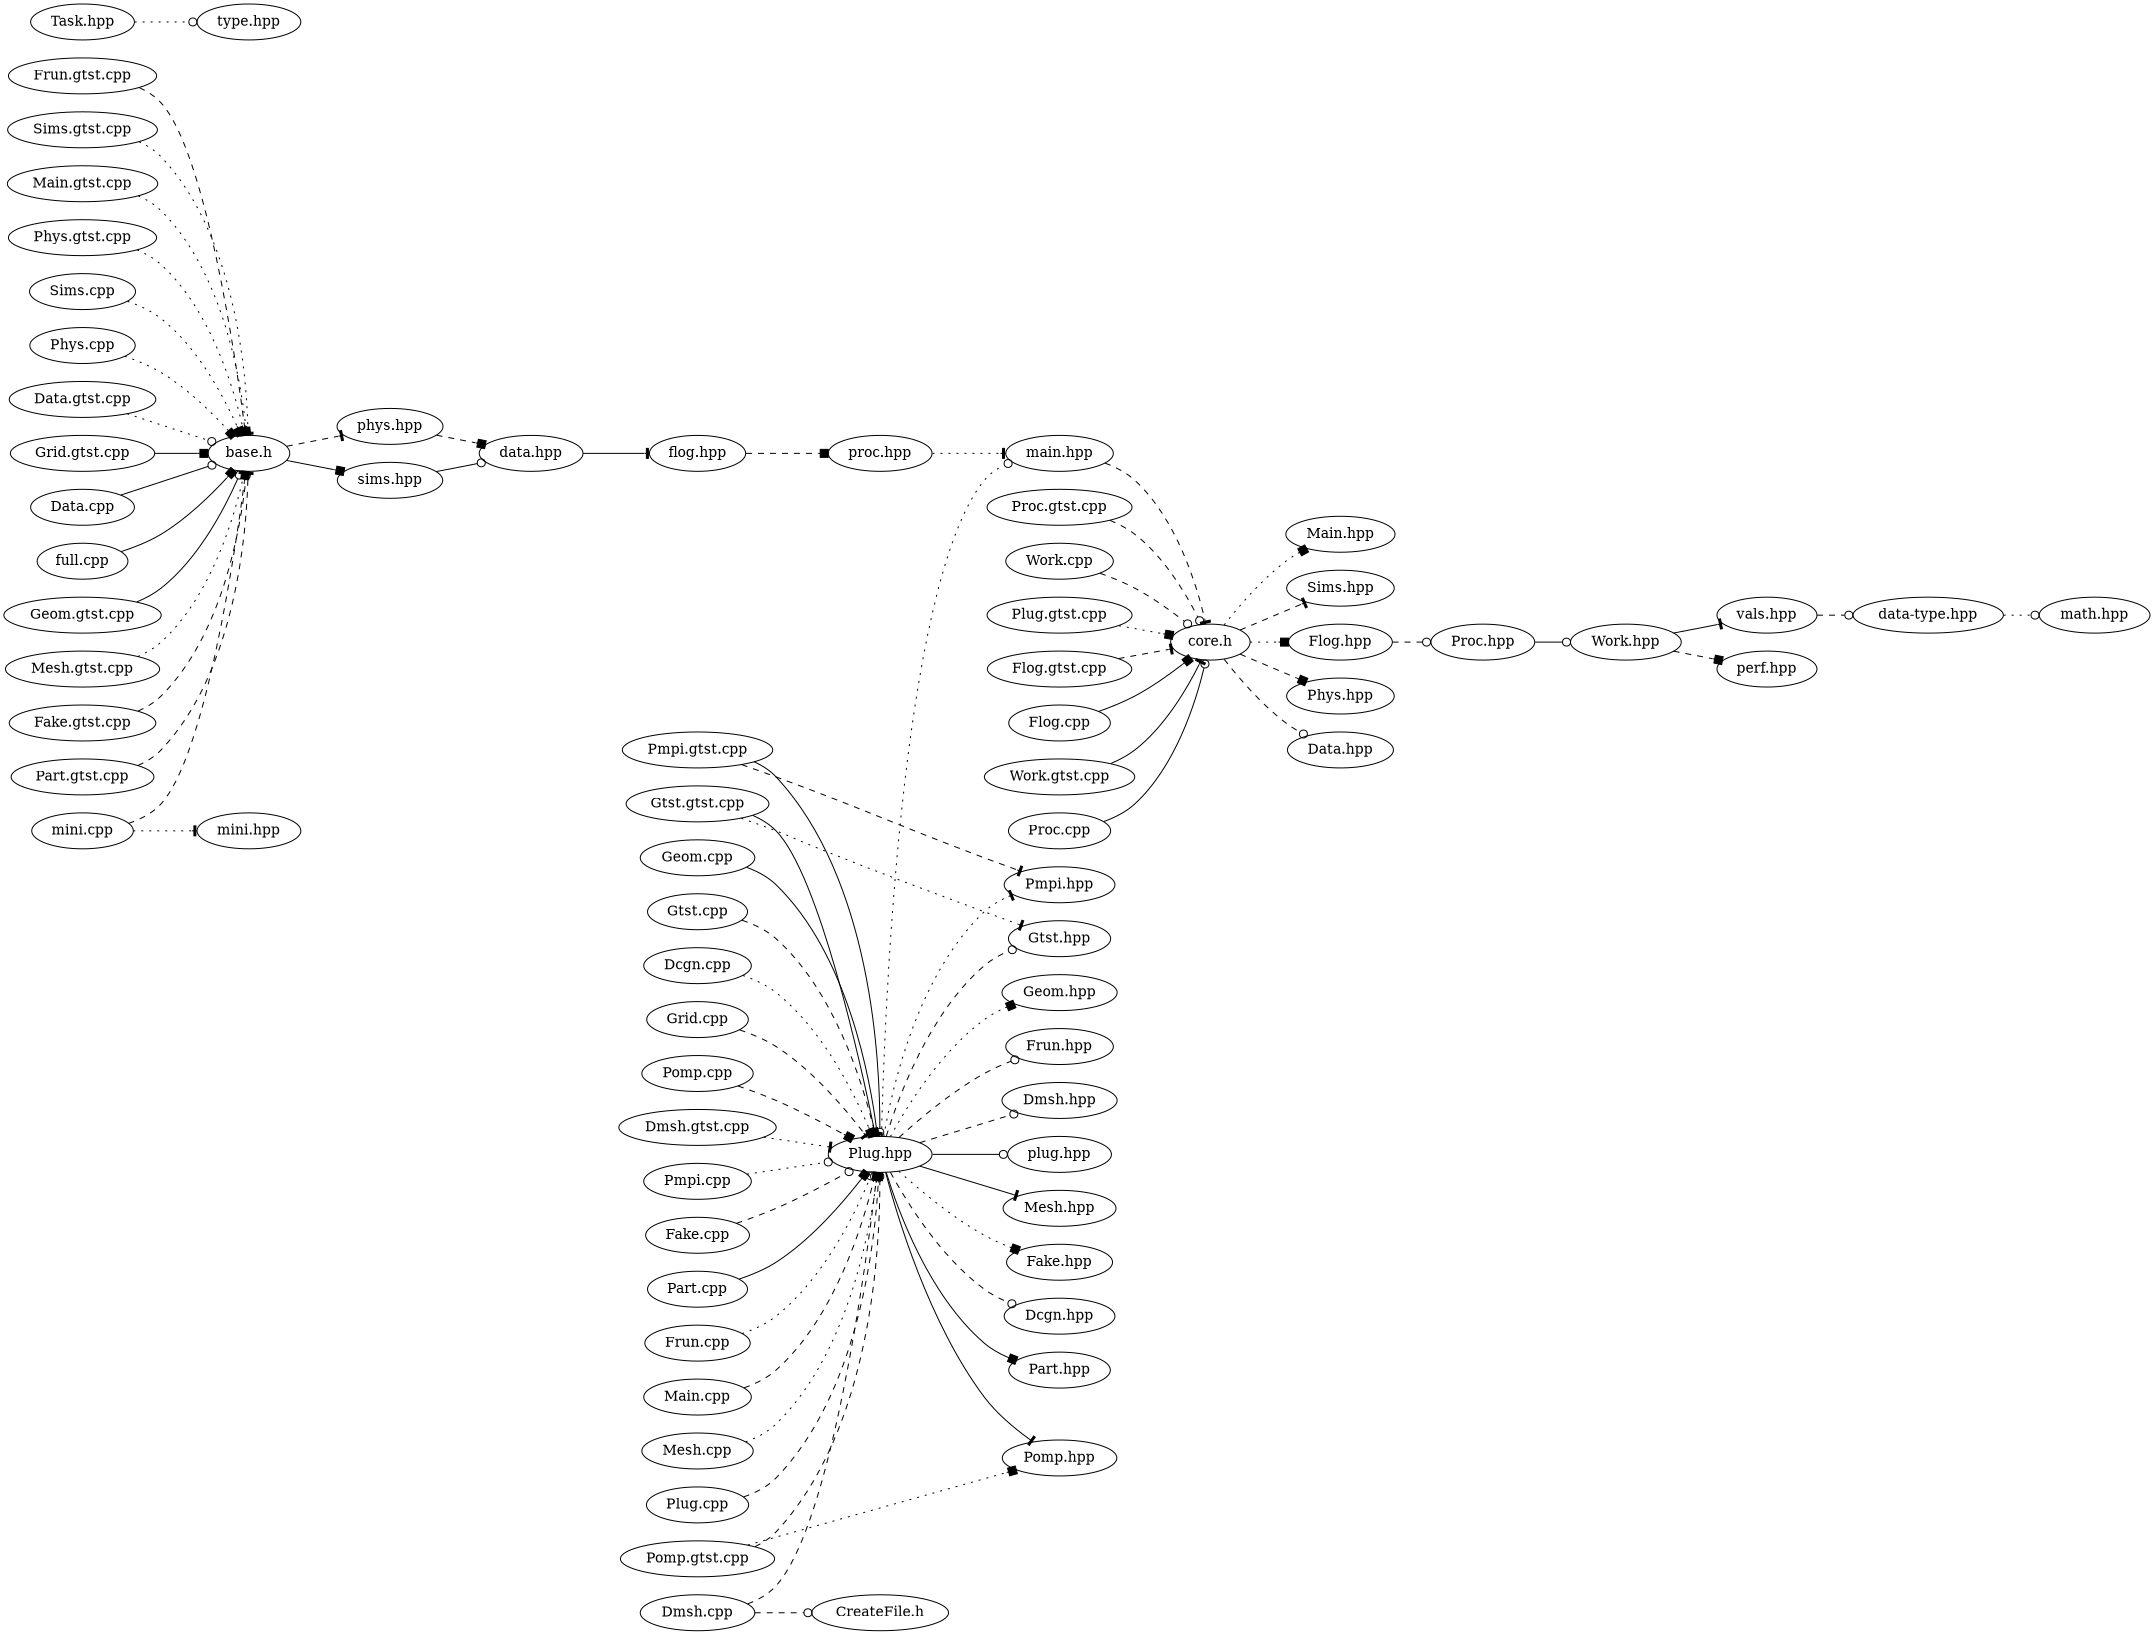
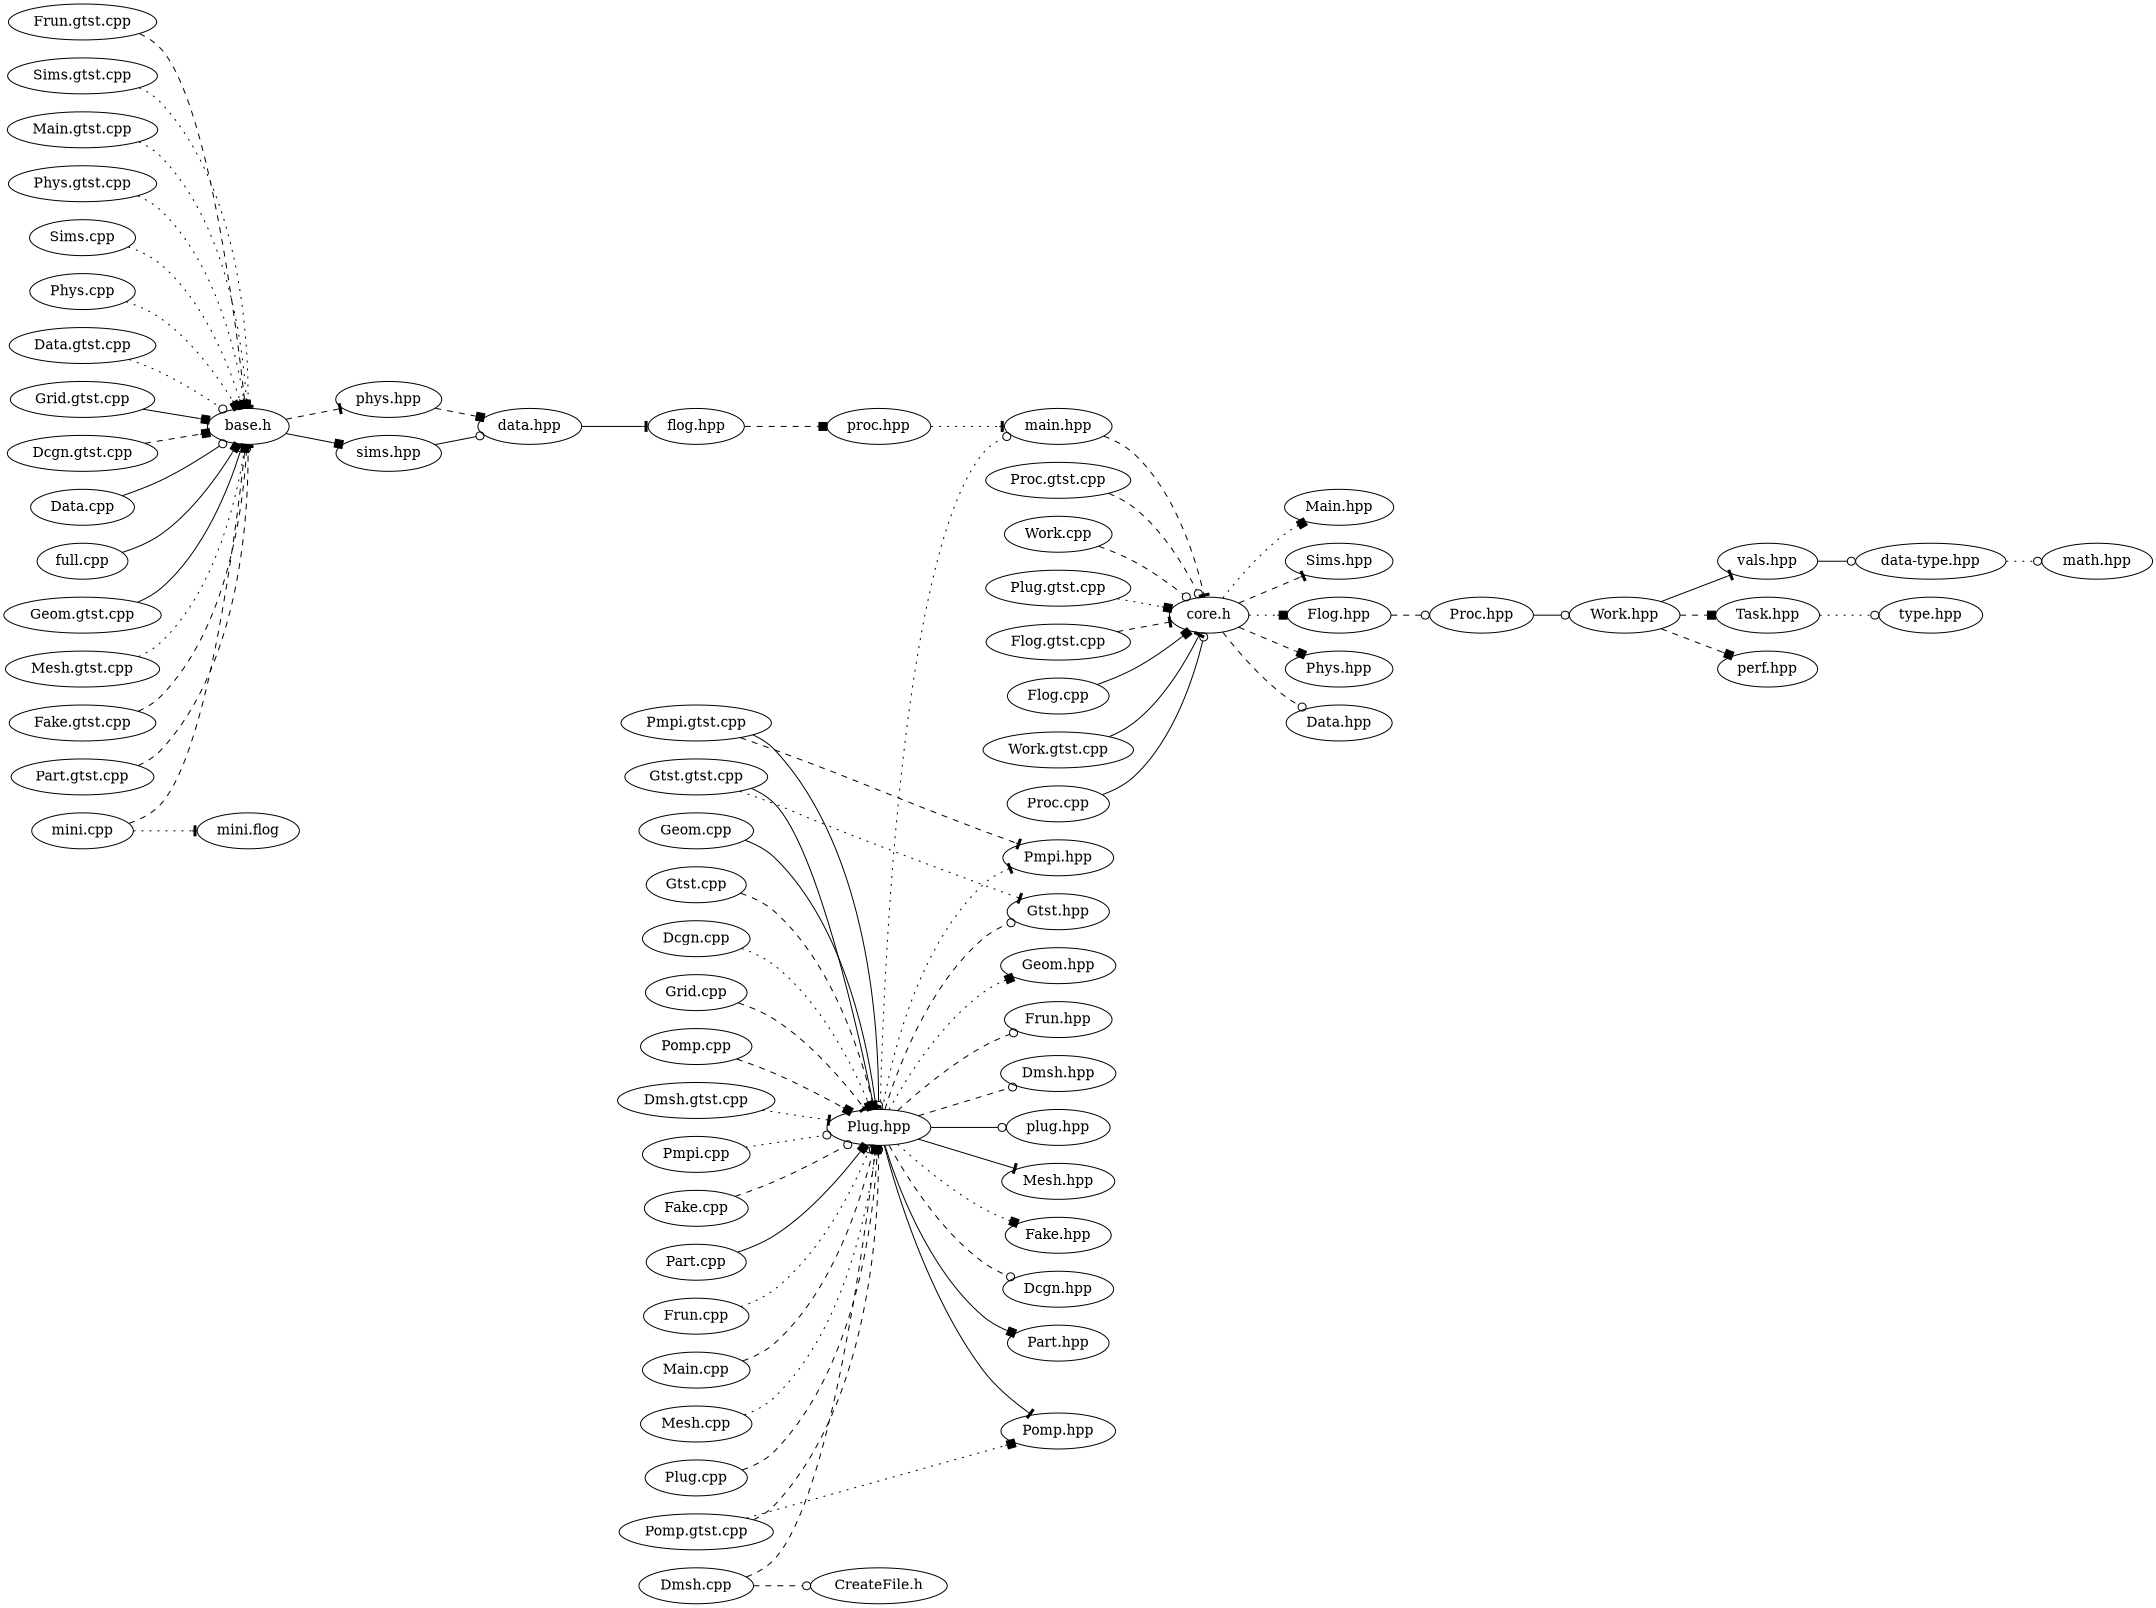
node "Dcgn.gtst.cpp": added
edge "Work.hpp" -> "Task.hpp": added
edge "vals.hpp" -> "data-type.hpp": style dashed -> solid
node "mini.hpp": label "mini.hpp" -> "mini.flog"
